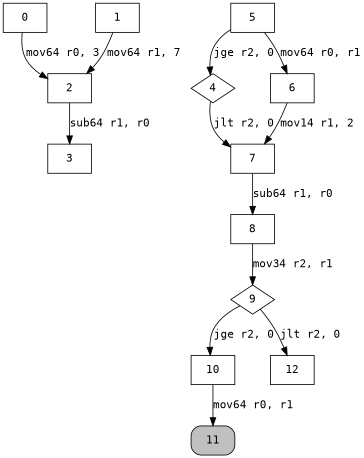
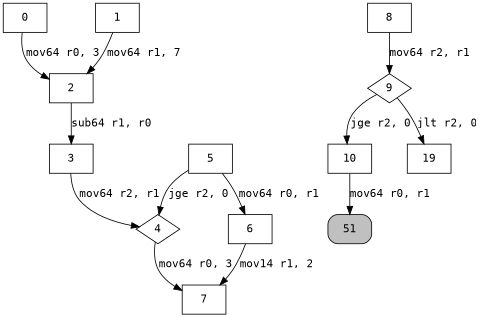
edge "4" -> "7": label "jlt r2, 0" -> "mov64 r0, 3"
edge "7" -> "8": removed, label "sub64 r1, r0"
edge "3" -> "4": added, label "mov64 r2, r1"
edge "8" -> "9": label "mov34 r2, r1" -> "mov64 r2, r1"
node "12": label "12" -> "19"
node "11": label "11" -> "51"
